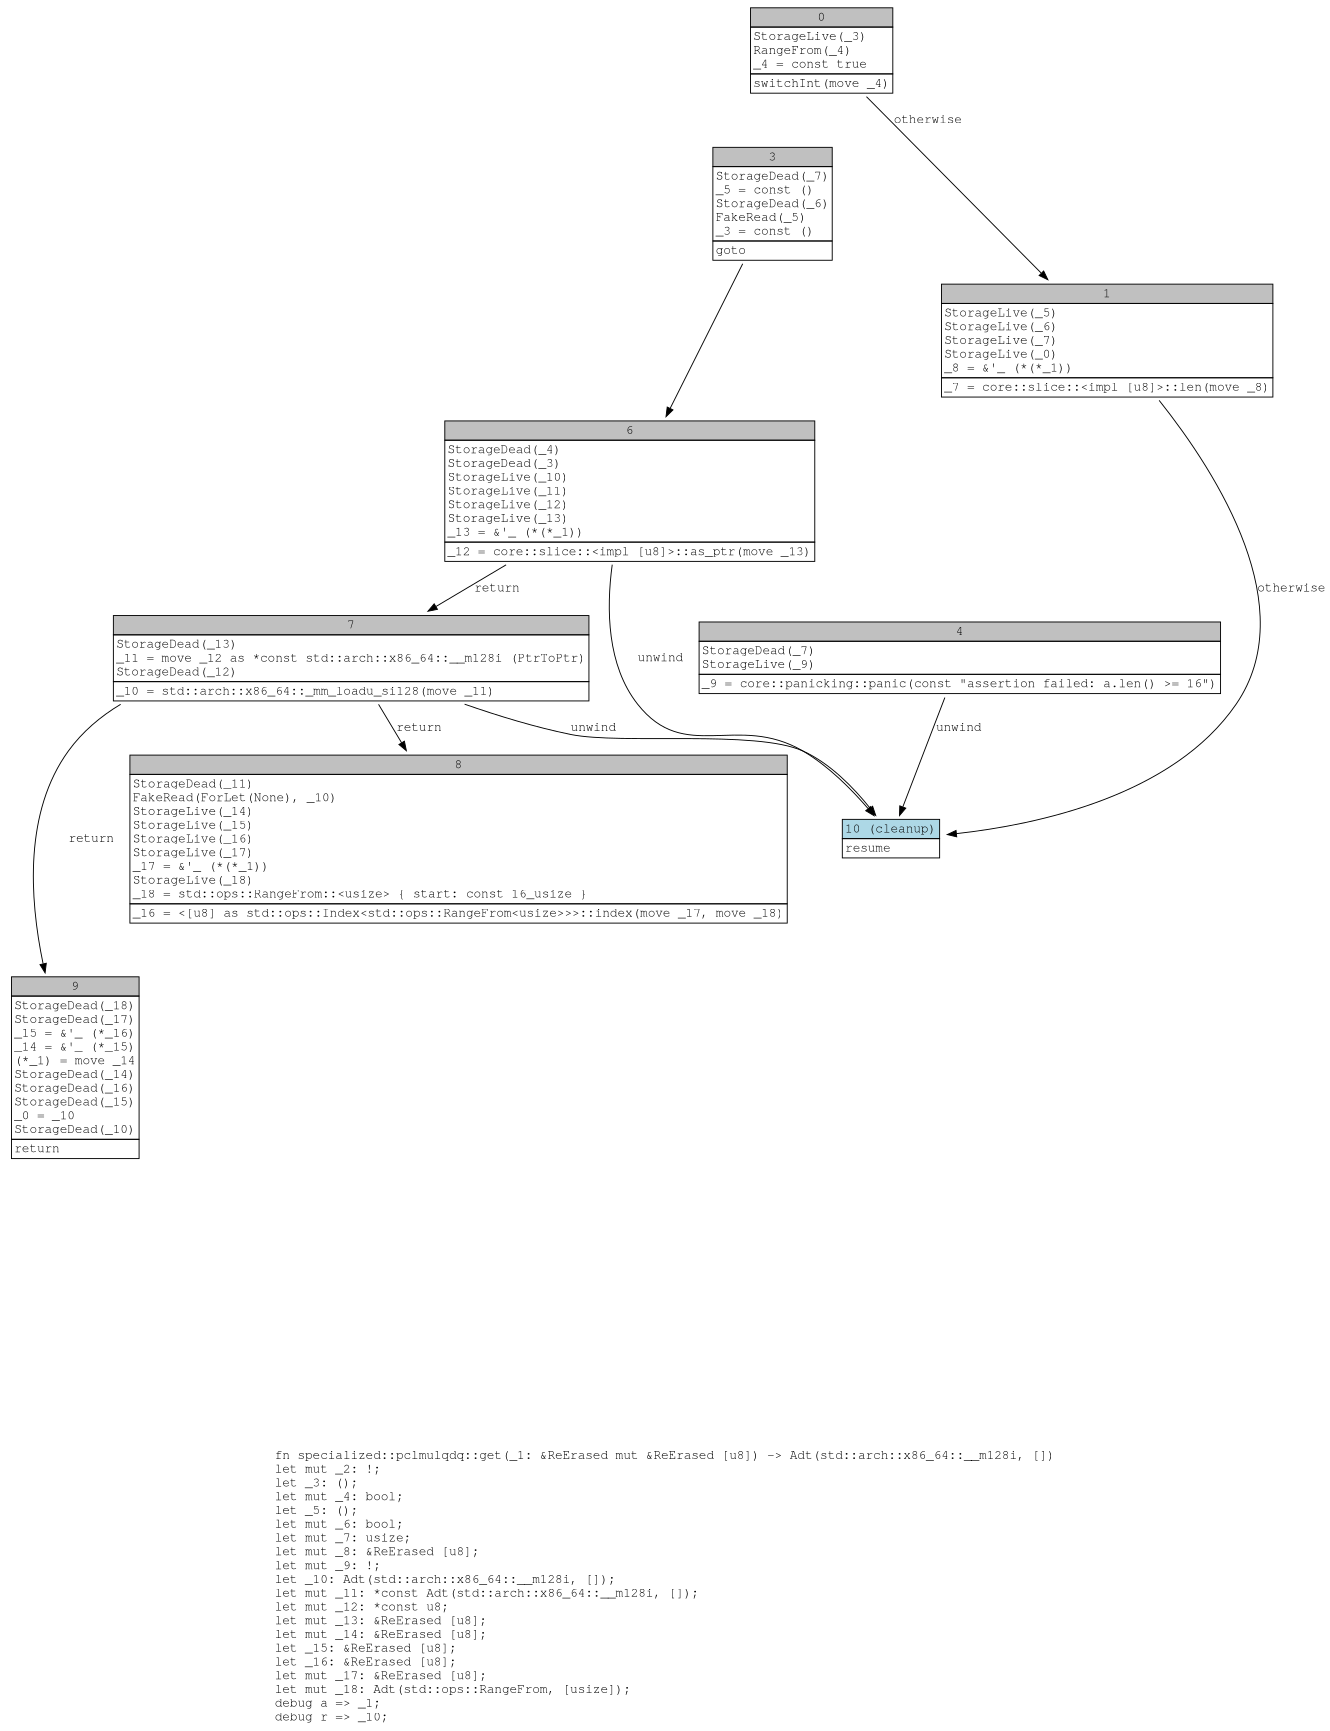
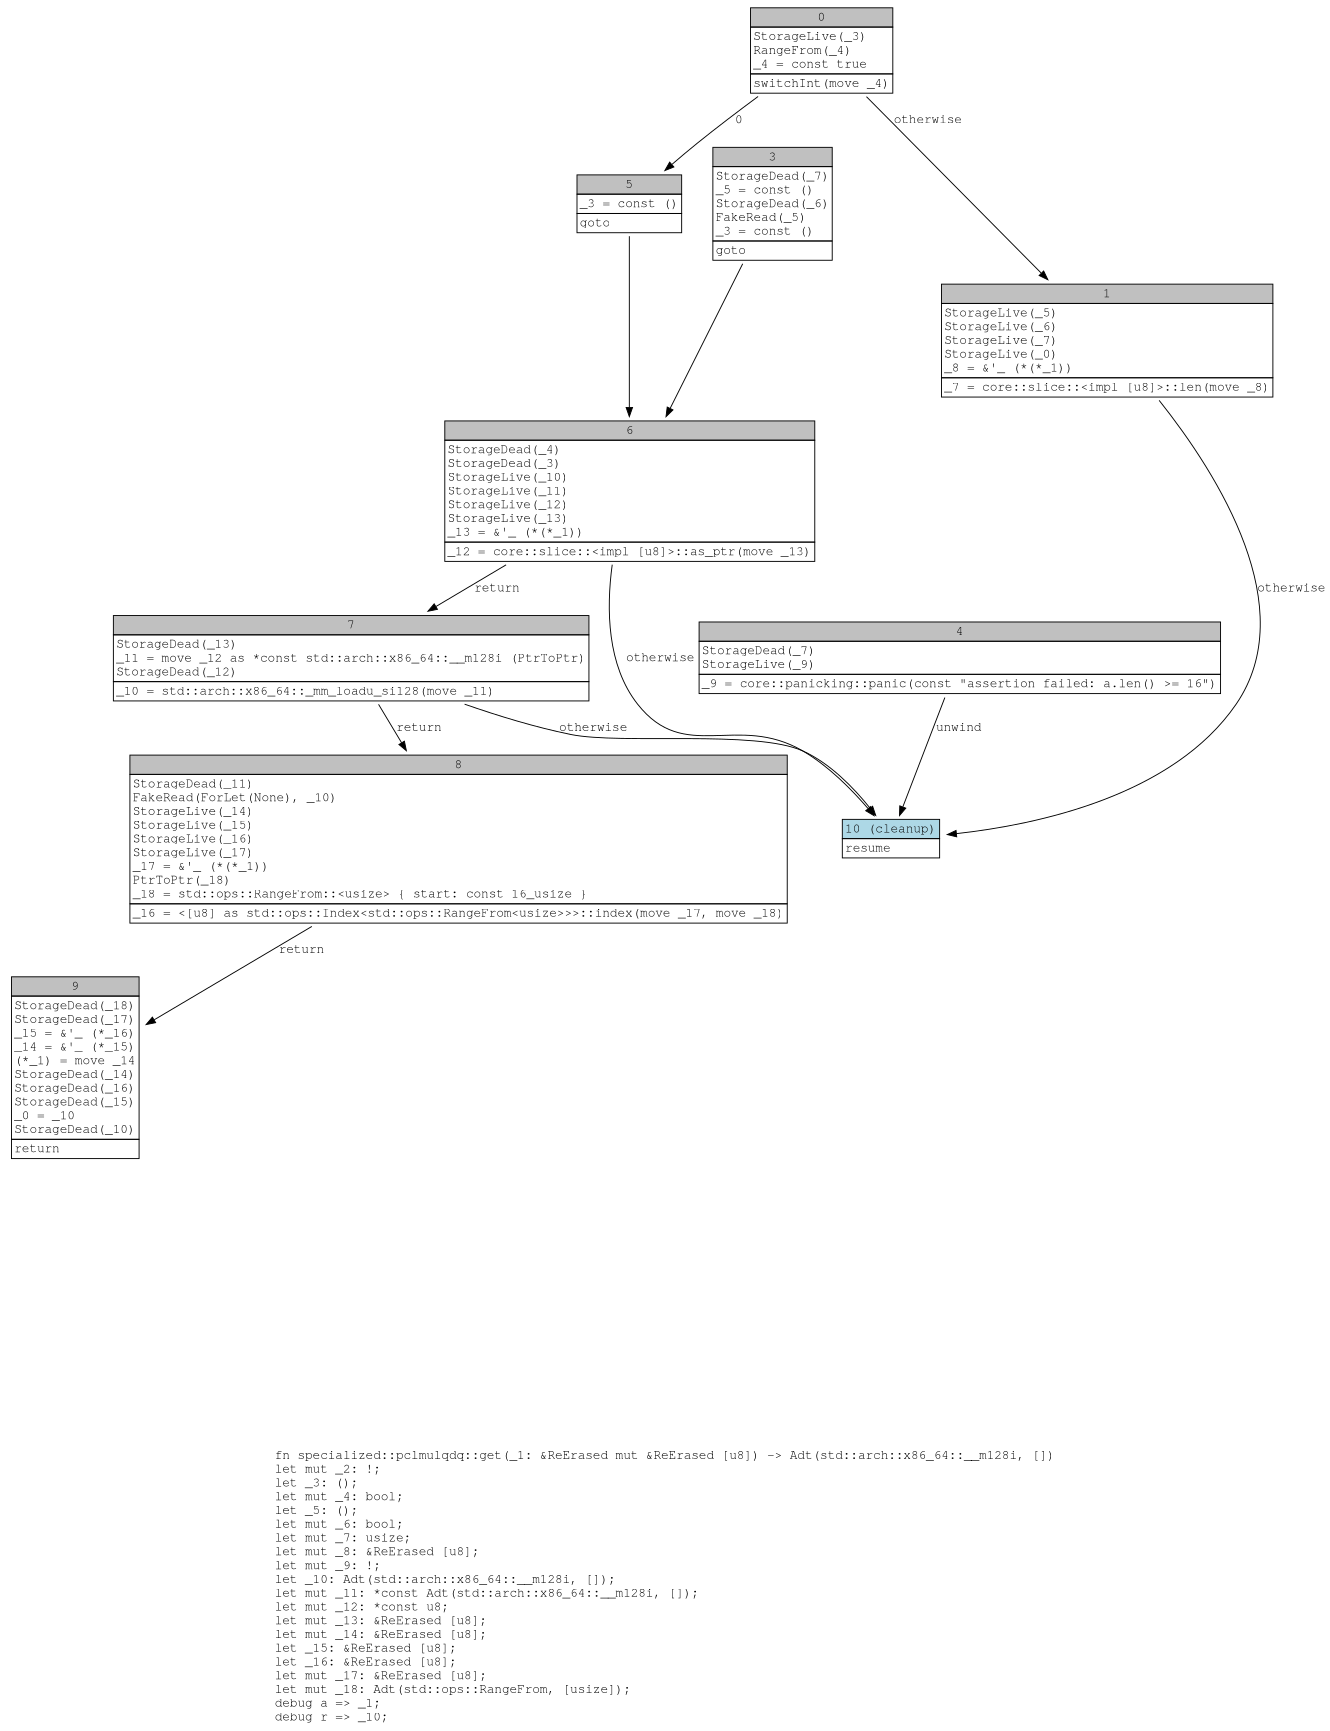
node "5": added
edge "6" -> "10 (cleanup)": label "unwind" -> "otherwise"
edge "7" -> "10 (cleanup)": label "unwind" -> "otherwise"
edge "7" -> "9": now "8" -> "9"
node "8": text "StorageLive(_18)" -> "PtrToPtr(_18)"
